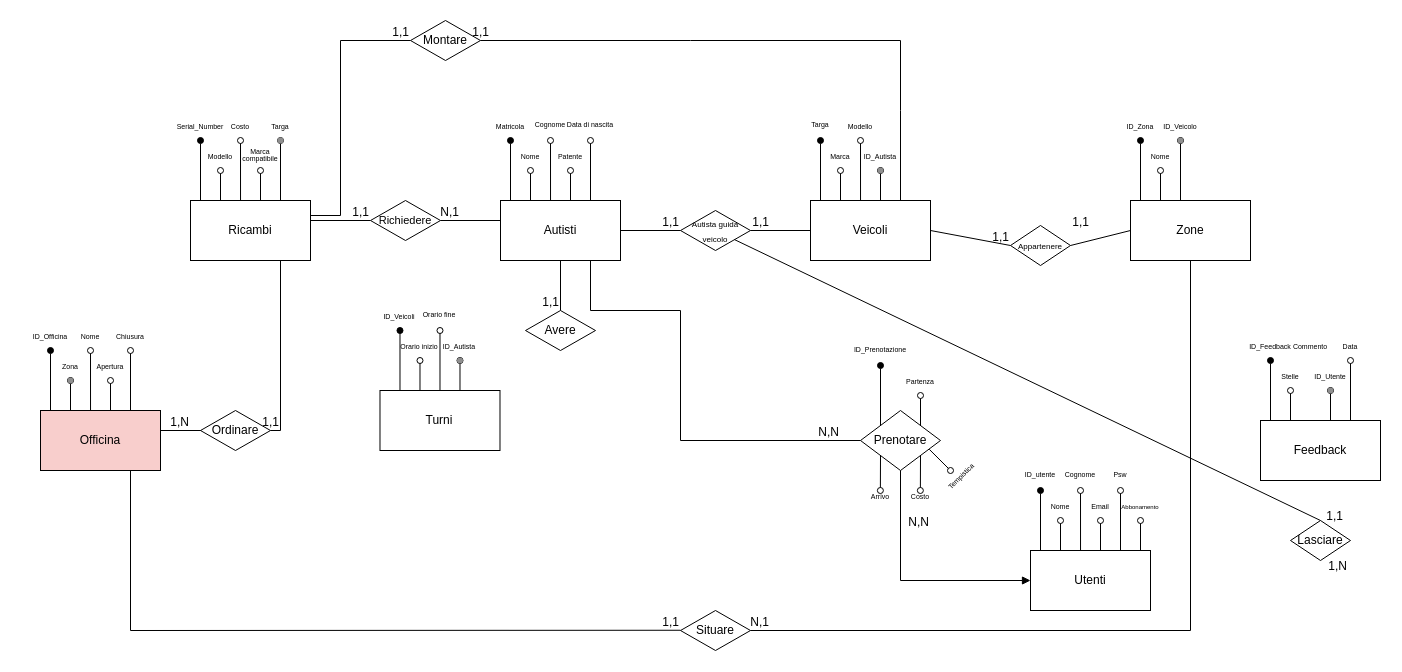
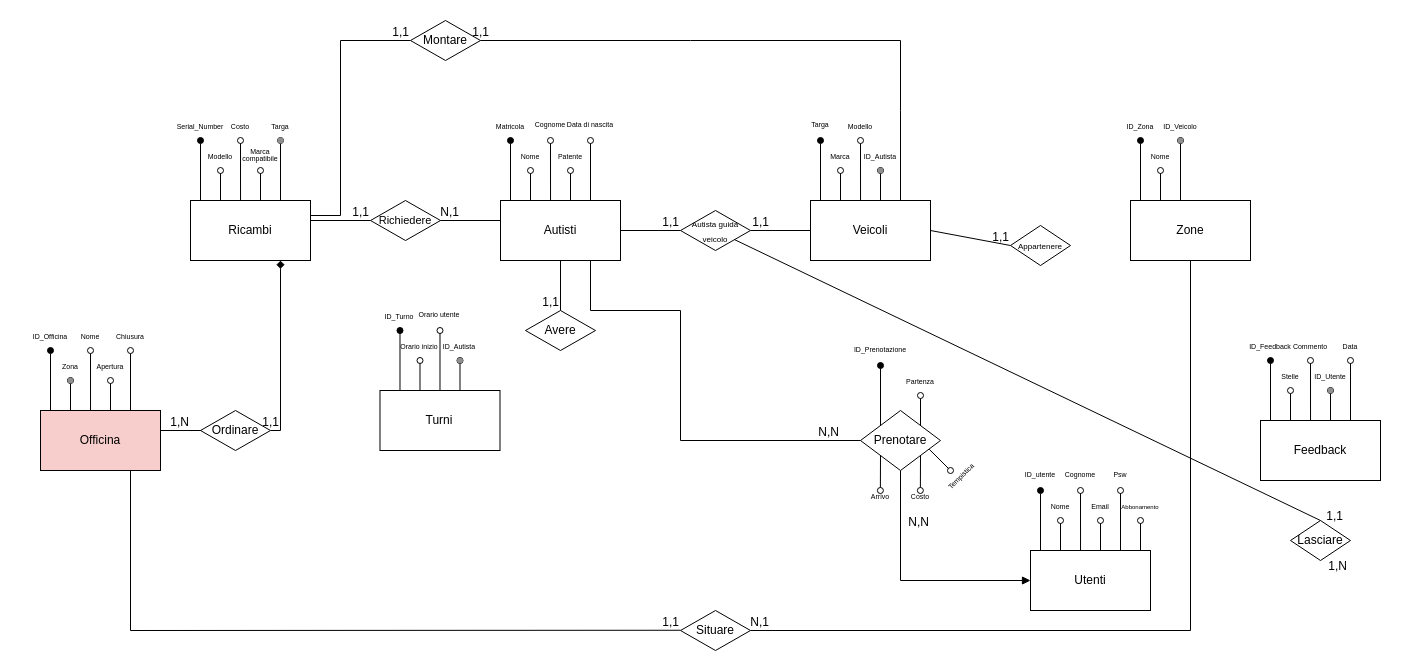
edge "Zone" -- "Appartenere": removed, label "1,1"
edge "Ricambi" -- "Ordinare": arrowhead none -> diamond
node "ID_Veicoli": label "ID_Veicoli" -> "ID_Turno"
node "Orario fine": label "Orario fine" -> "Orario utente"
edge "Feedback" -> "Commento": added
